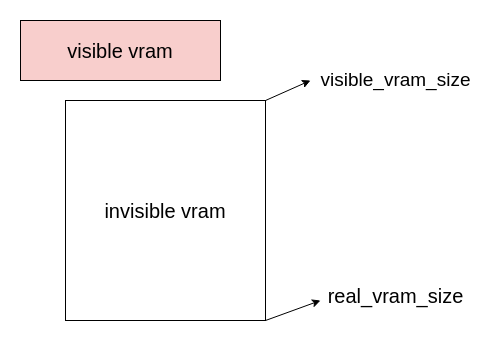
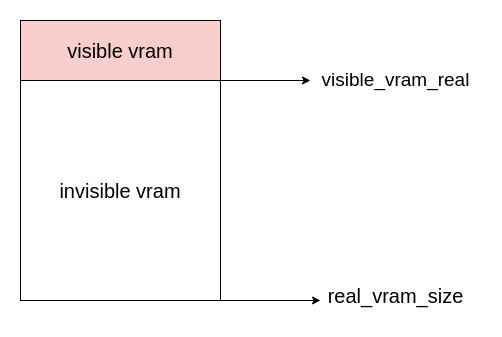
node "visible_vram_size": label "visible_vram_size" -> "visible_vram_real"
node "invisible vram": moved (166, 211) -> (121, 191)
